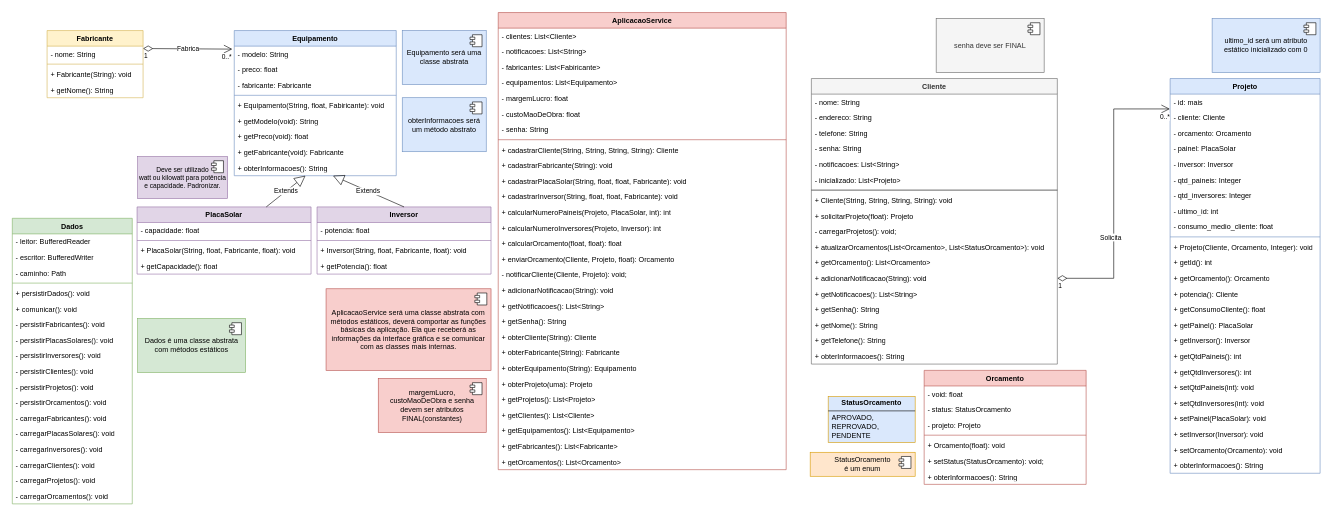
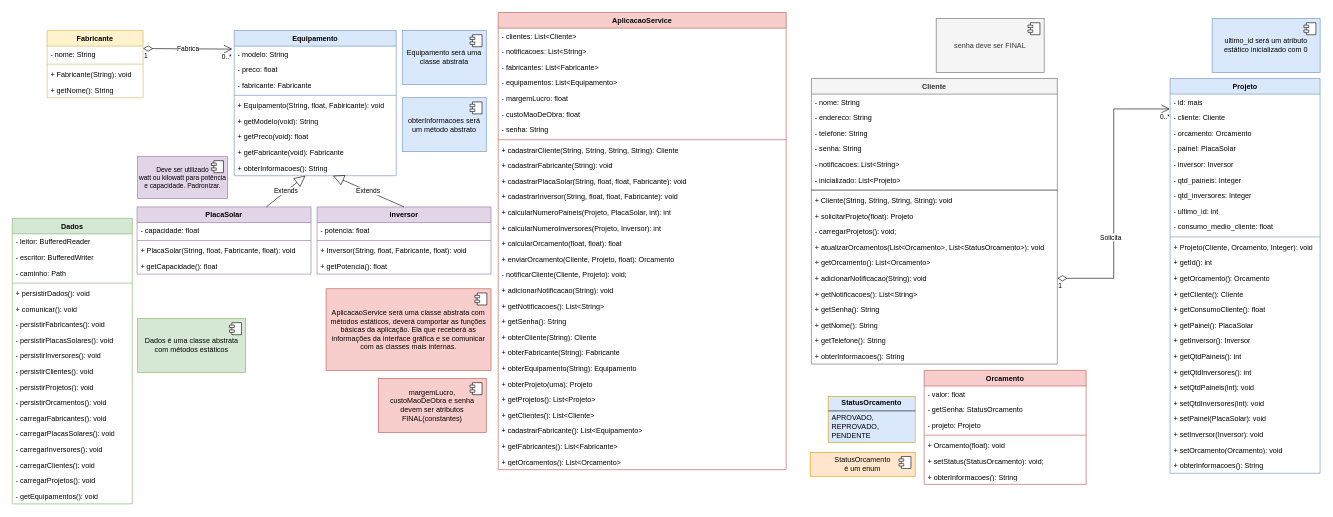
node "- fabricantes: List<Fabiricante>": label "- fabricantes: List<Fabiricante>" -> "- fabricantes: List<Fabricante>"
node "+ potencia(): Cliente": label "+ potencia(): Cliente" -> "+ getCliente(): Cliente"
node "- void: float": label "- void: float" -> "- valor: float"
node "- status: StatusOrcamento": label "- status: StatusOrcamento" -> "- getSenha: StatusOrcamento"
node "+ getEquipamentos(): List<Equipamento>": label "+ getEquipamentos(): List<Equipamento>" -> "+ cadastrarFabricante(): List<Equipamento>"
node "- carregarOrcamentos(): void": label "- carregarOrcamentos(): void" -> "- getEquipamentos(): void"
